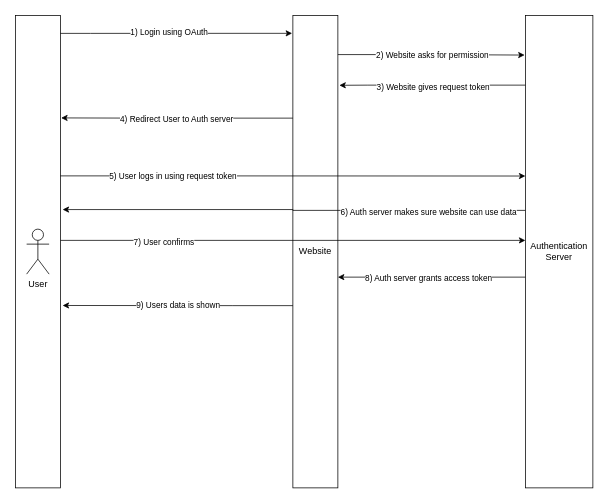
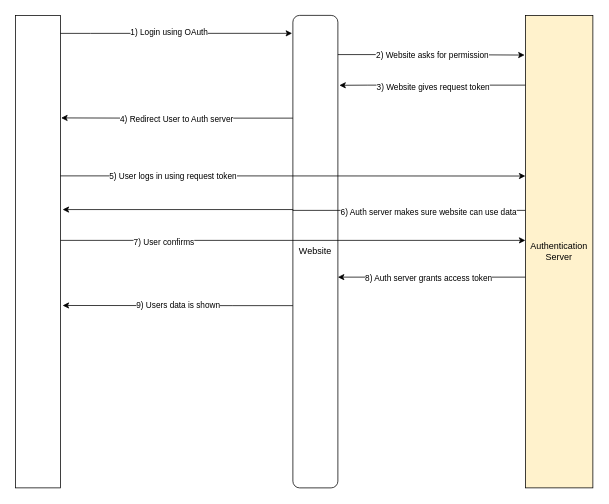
node "User": removed
node "Website": shape rectangle -> rounded rectangle
node "Authentication Server": fillcolor #ffffff -> #fff2cc
